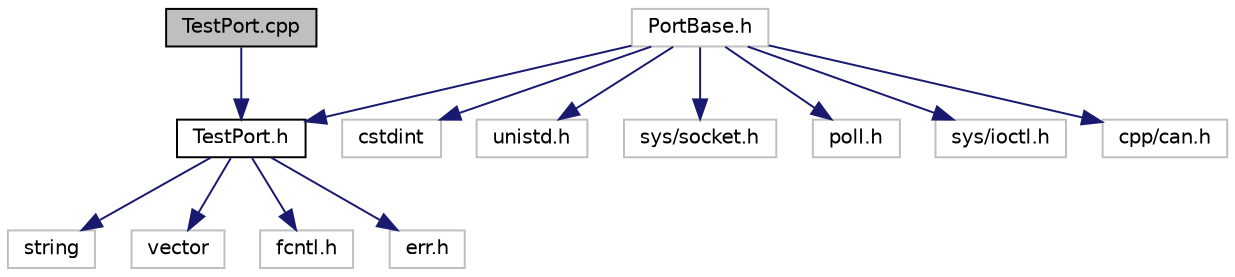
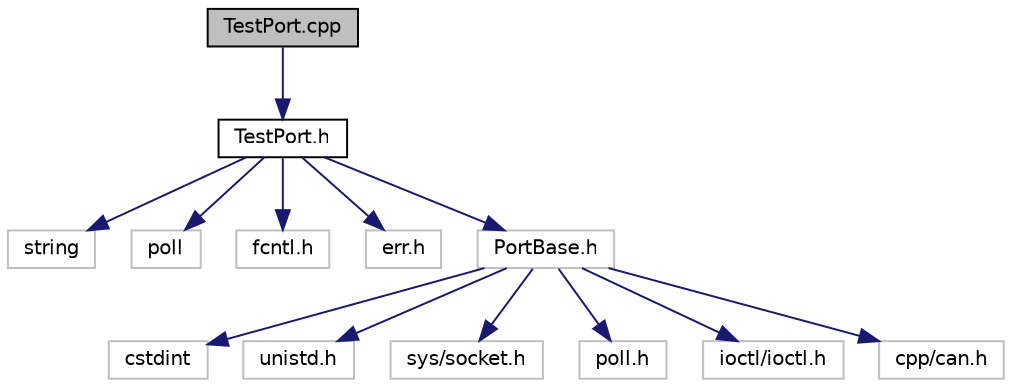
edge "PortBase.h" -> "TestPort.h": reversed
node "sys/ioctl.h": label "sys/ioctl.h" -> "ioctl/ioctl.h"
node "vector": label "vector" -> "poll"
